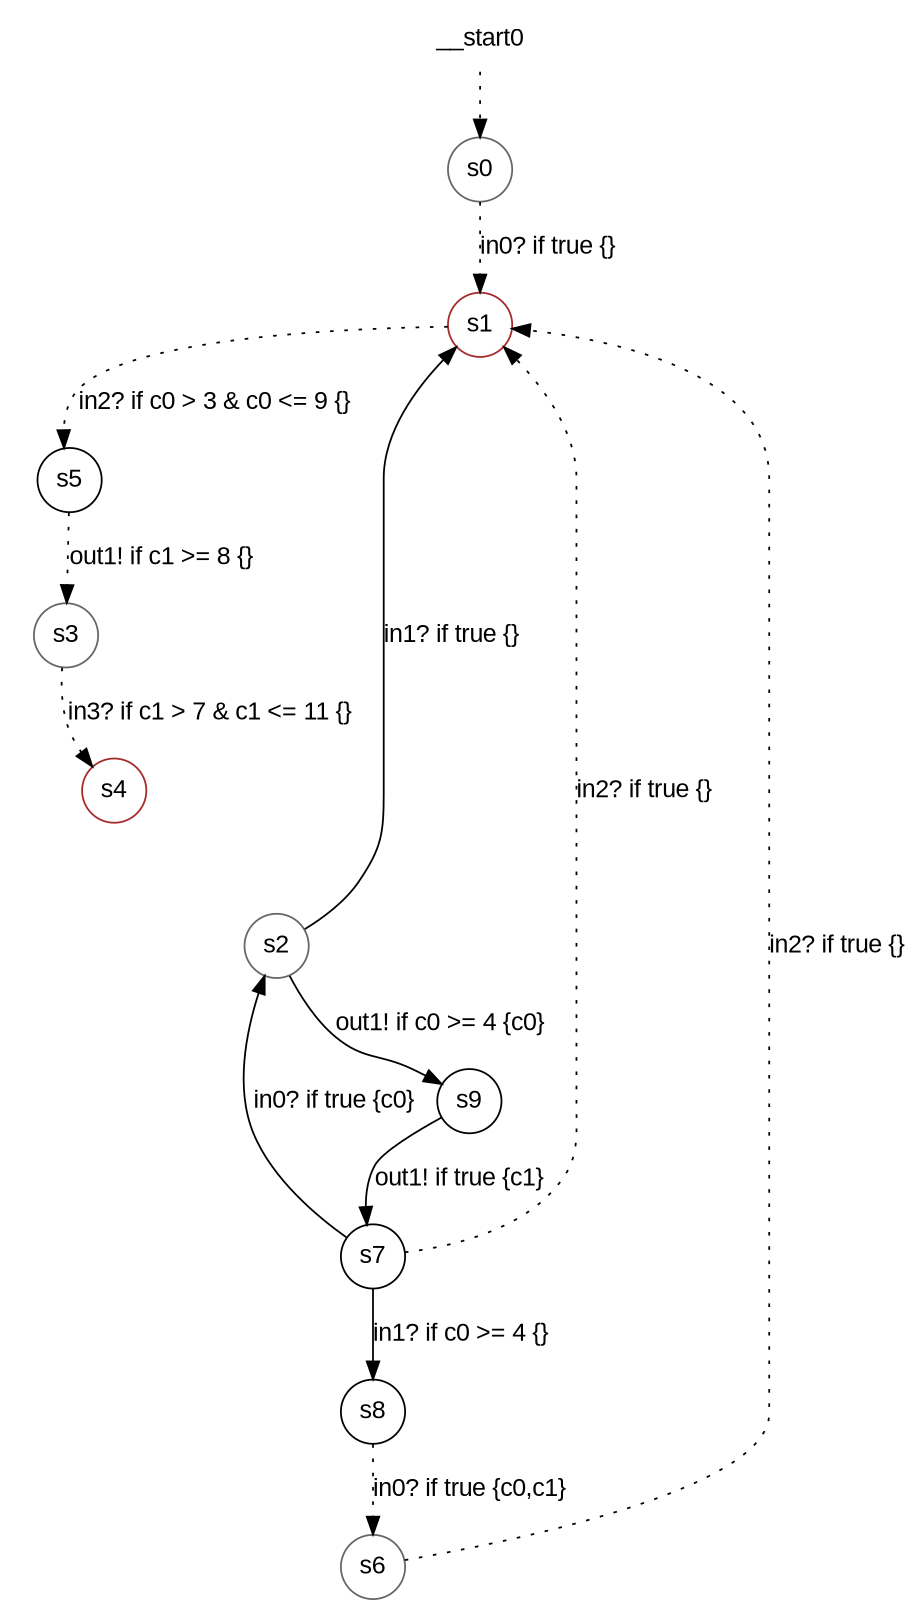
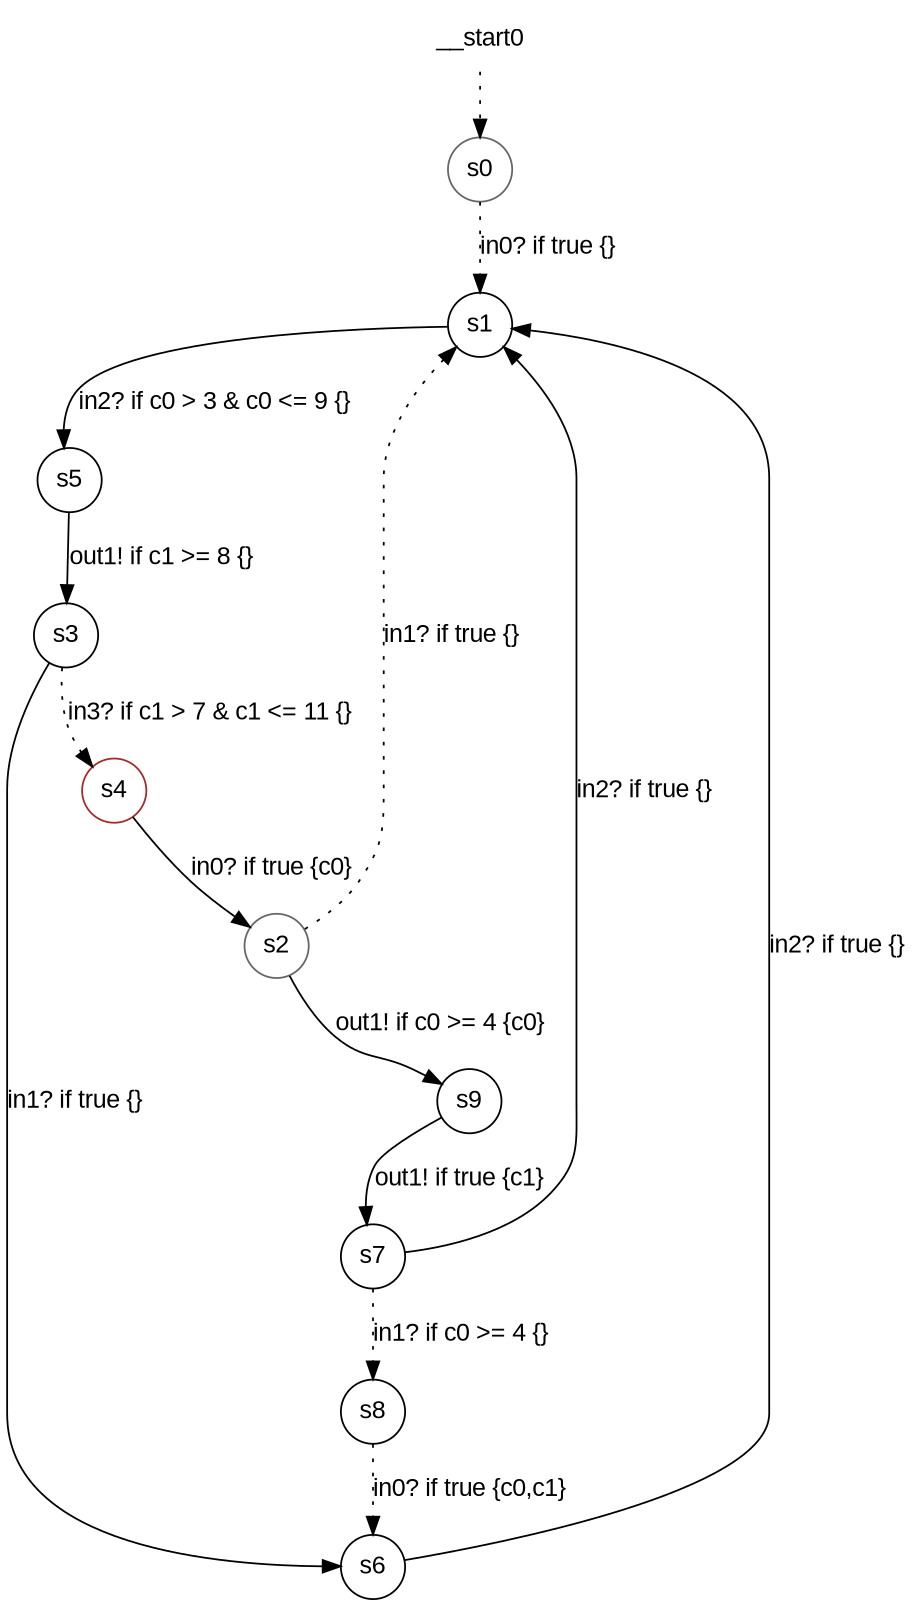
node "s1": color brown -> black
edge "s1" -> "s5": style dotted -> solid
edge "s5" -> "s3": style dotted -> solid
node "s3": color gray40 -> black
edge "s2" -> "s1": style solid -> dotted
edge "s7" -> "s1": style dotted -> solid
edge "s6" -> "s1": style dotted -> solid
edge "s7" -> "s2": now "s4" -> "s2"
edge "s3" -> "s6": added, label "in1? if true {}"
edge "s7" -> "s8": style solid -> dotted
node "s6": color gray40 -> black
